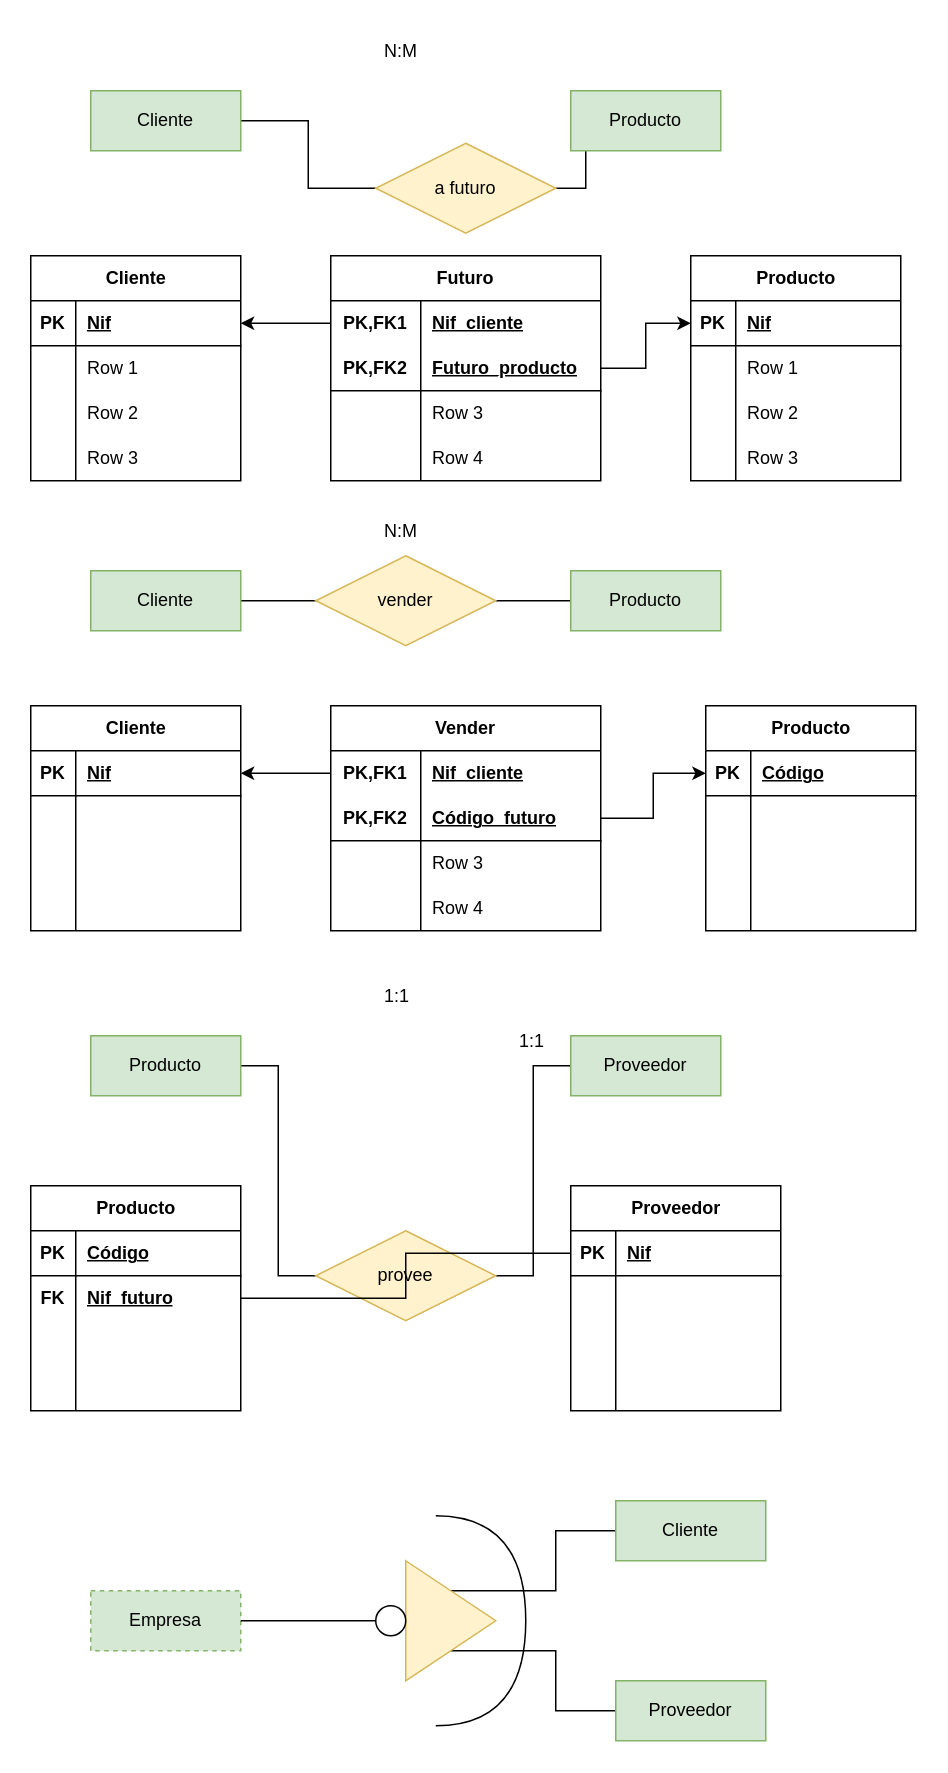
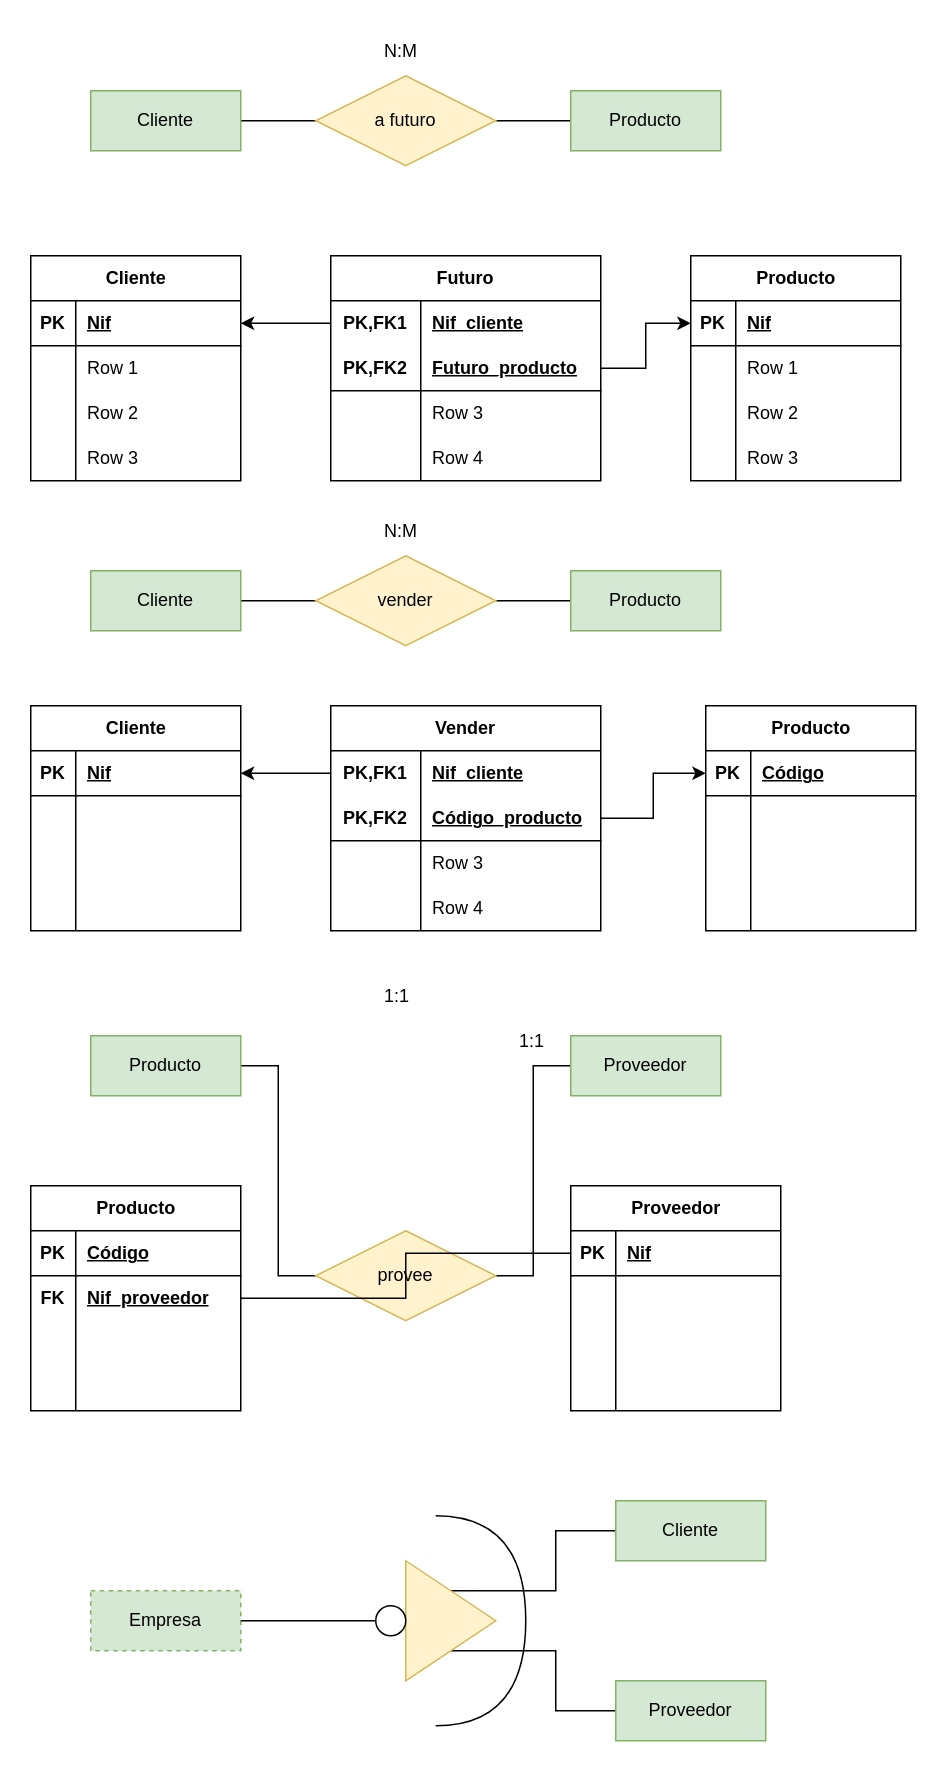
node "a futuro": moved (466, 188) -> (406, 121)
node "Código_futuro": label "Código_futuro" -> "Código_producto"
node "Nif_futuro": label "Nif_futuro" -> "Nif_proveedor"
